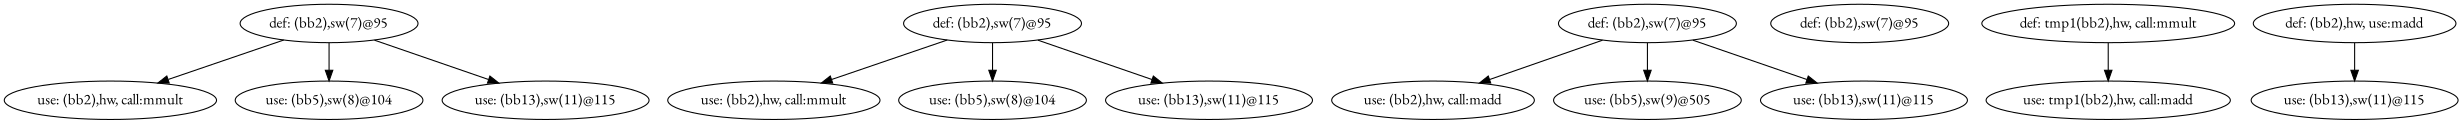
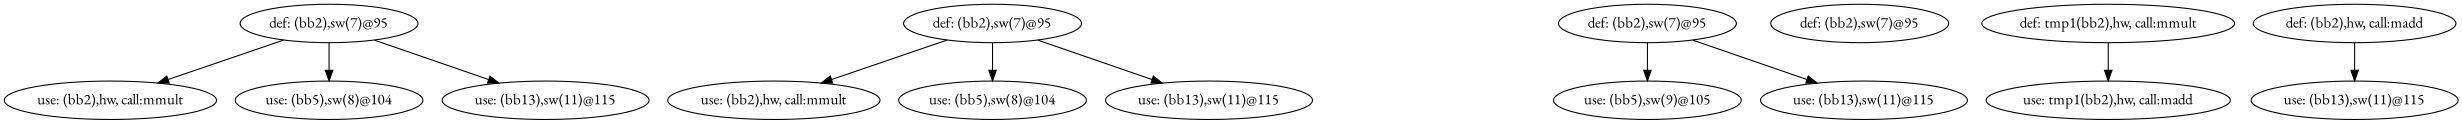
node "def: (bb2),hw, use:madd": label "def: (bb2),hw, use:madd" -> "def: (bb2),hw, call:madd"
node "use: (bb2),hw, call:madd": removed
node "use: (bb5),sw(9)@505": label "use: (bb5),sw(9)@505" -> "use: (bb5),sw(9)@105"
